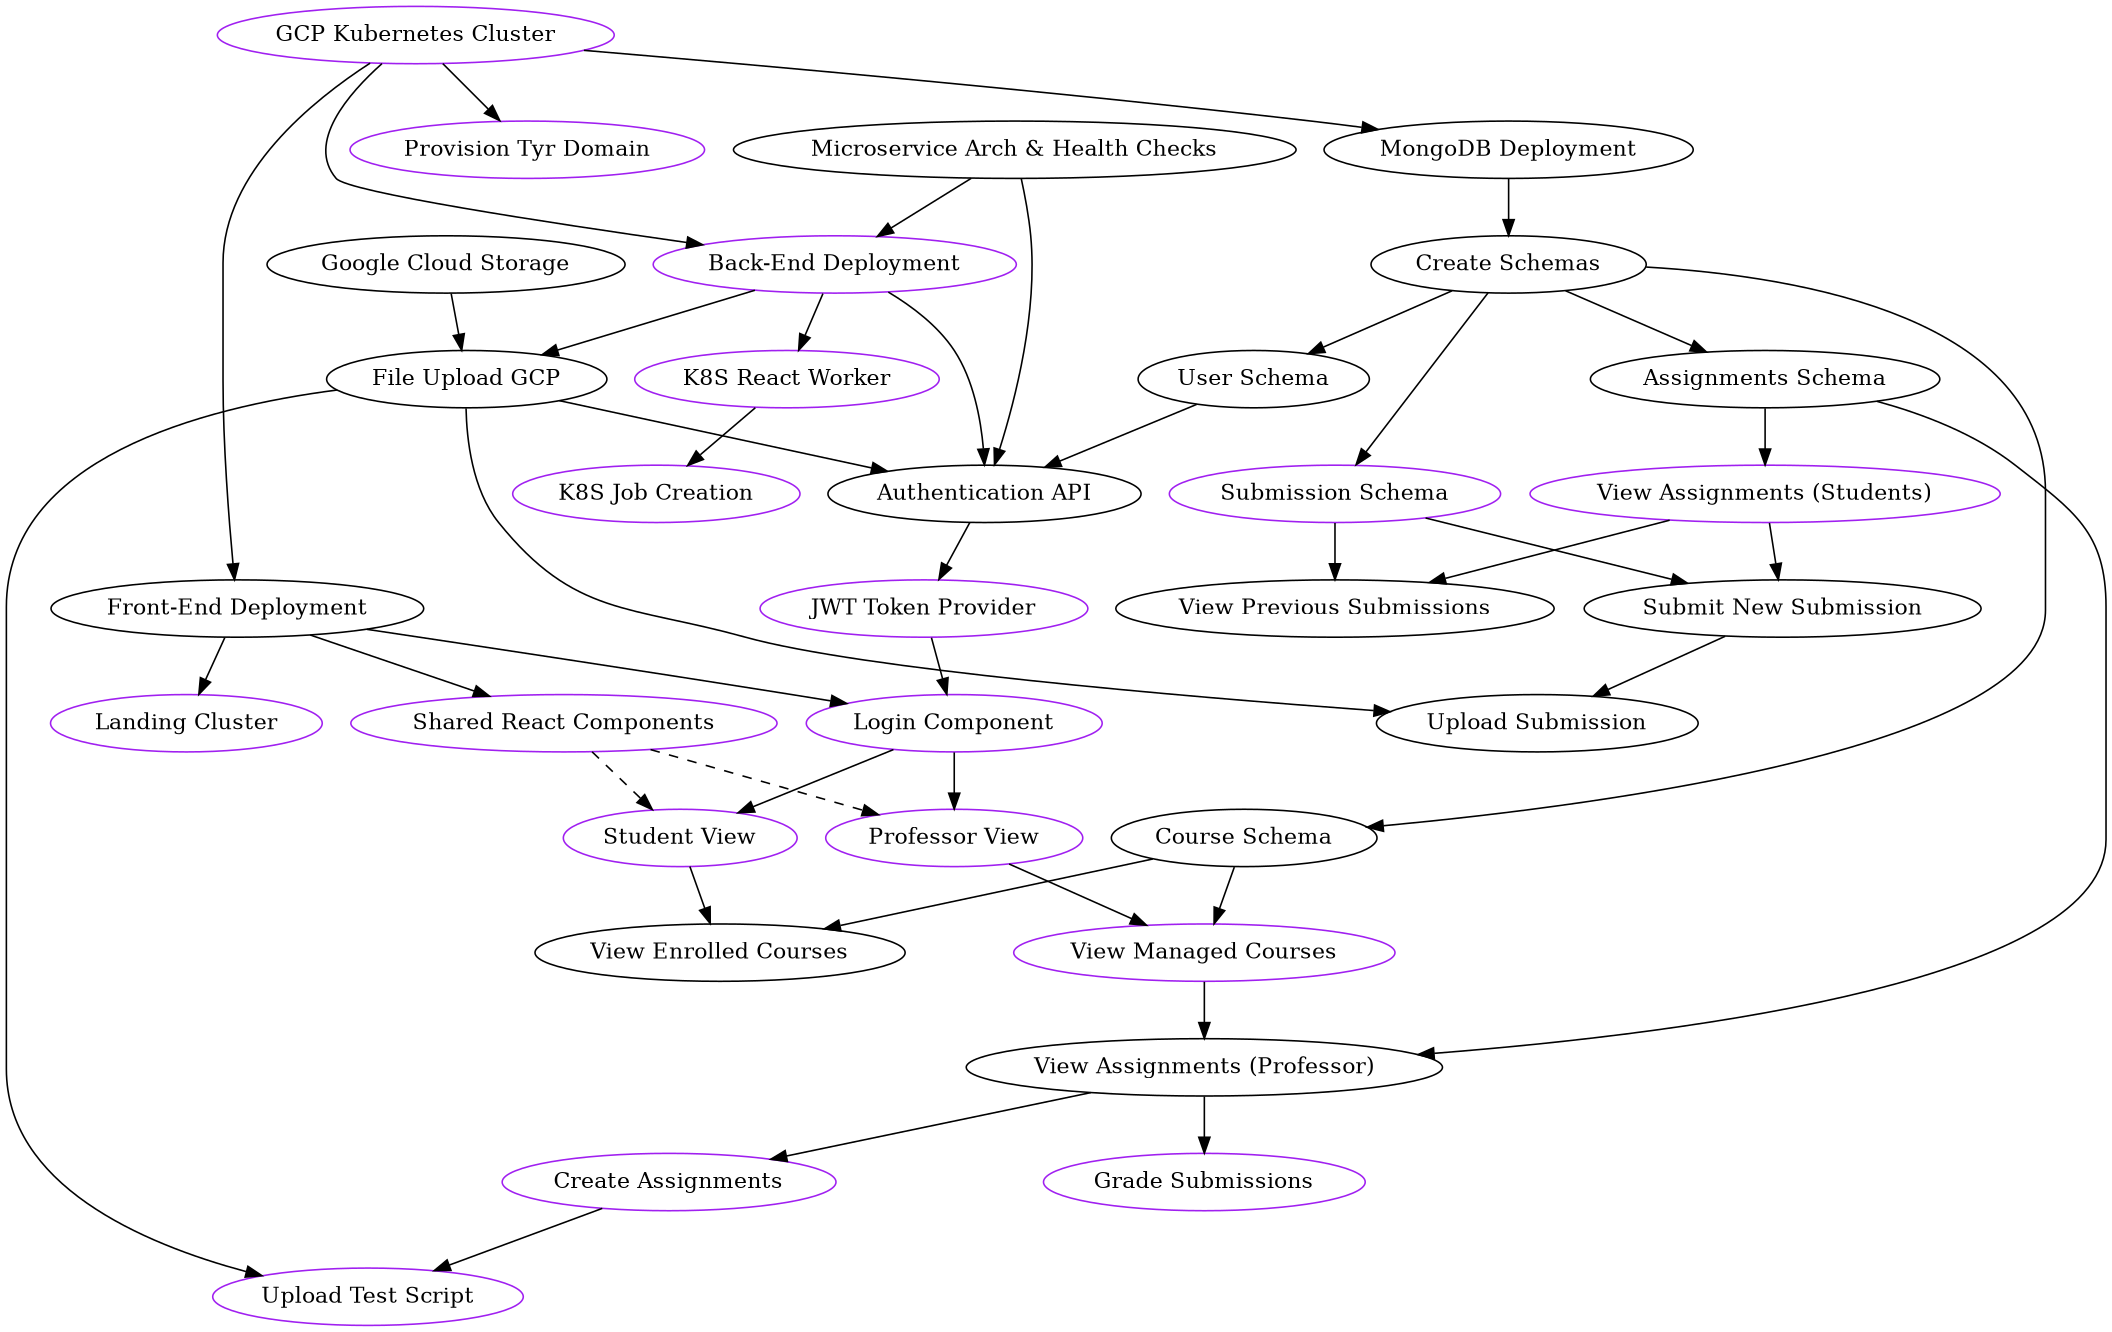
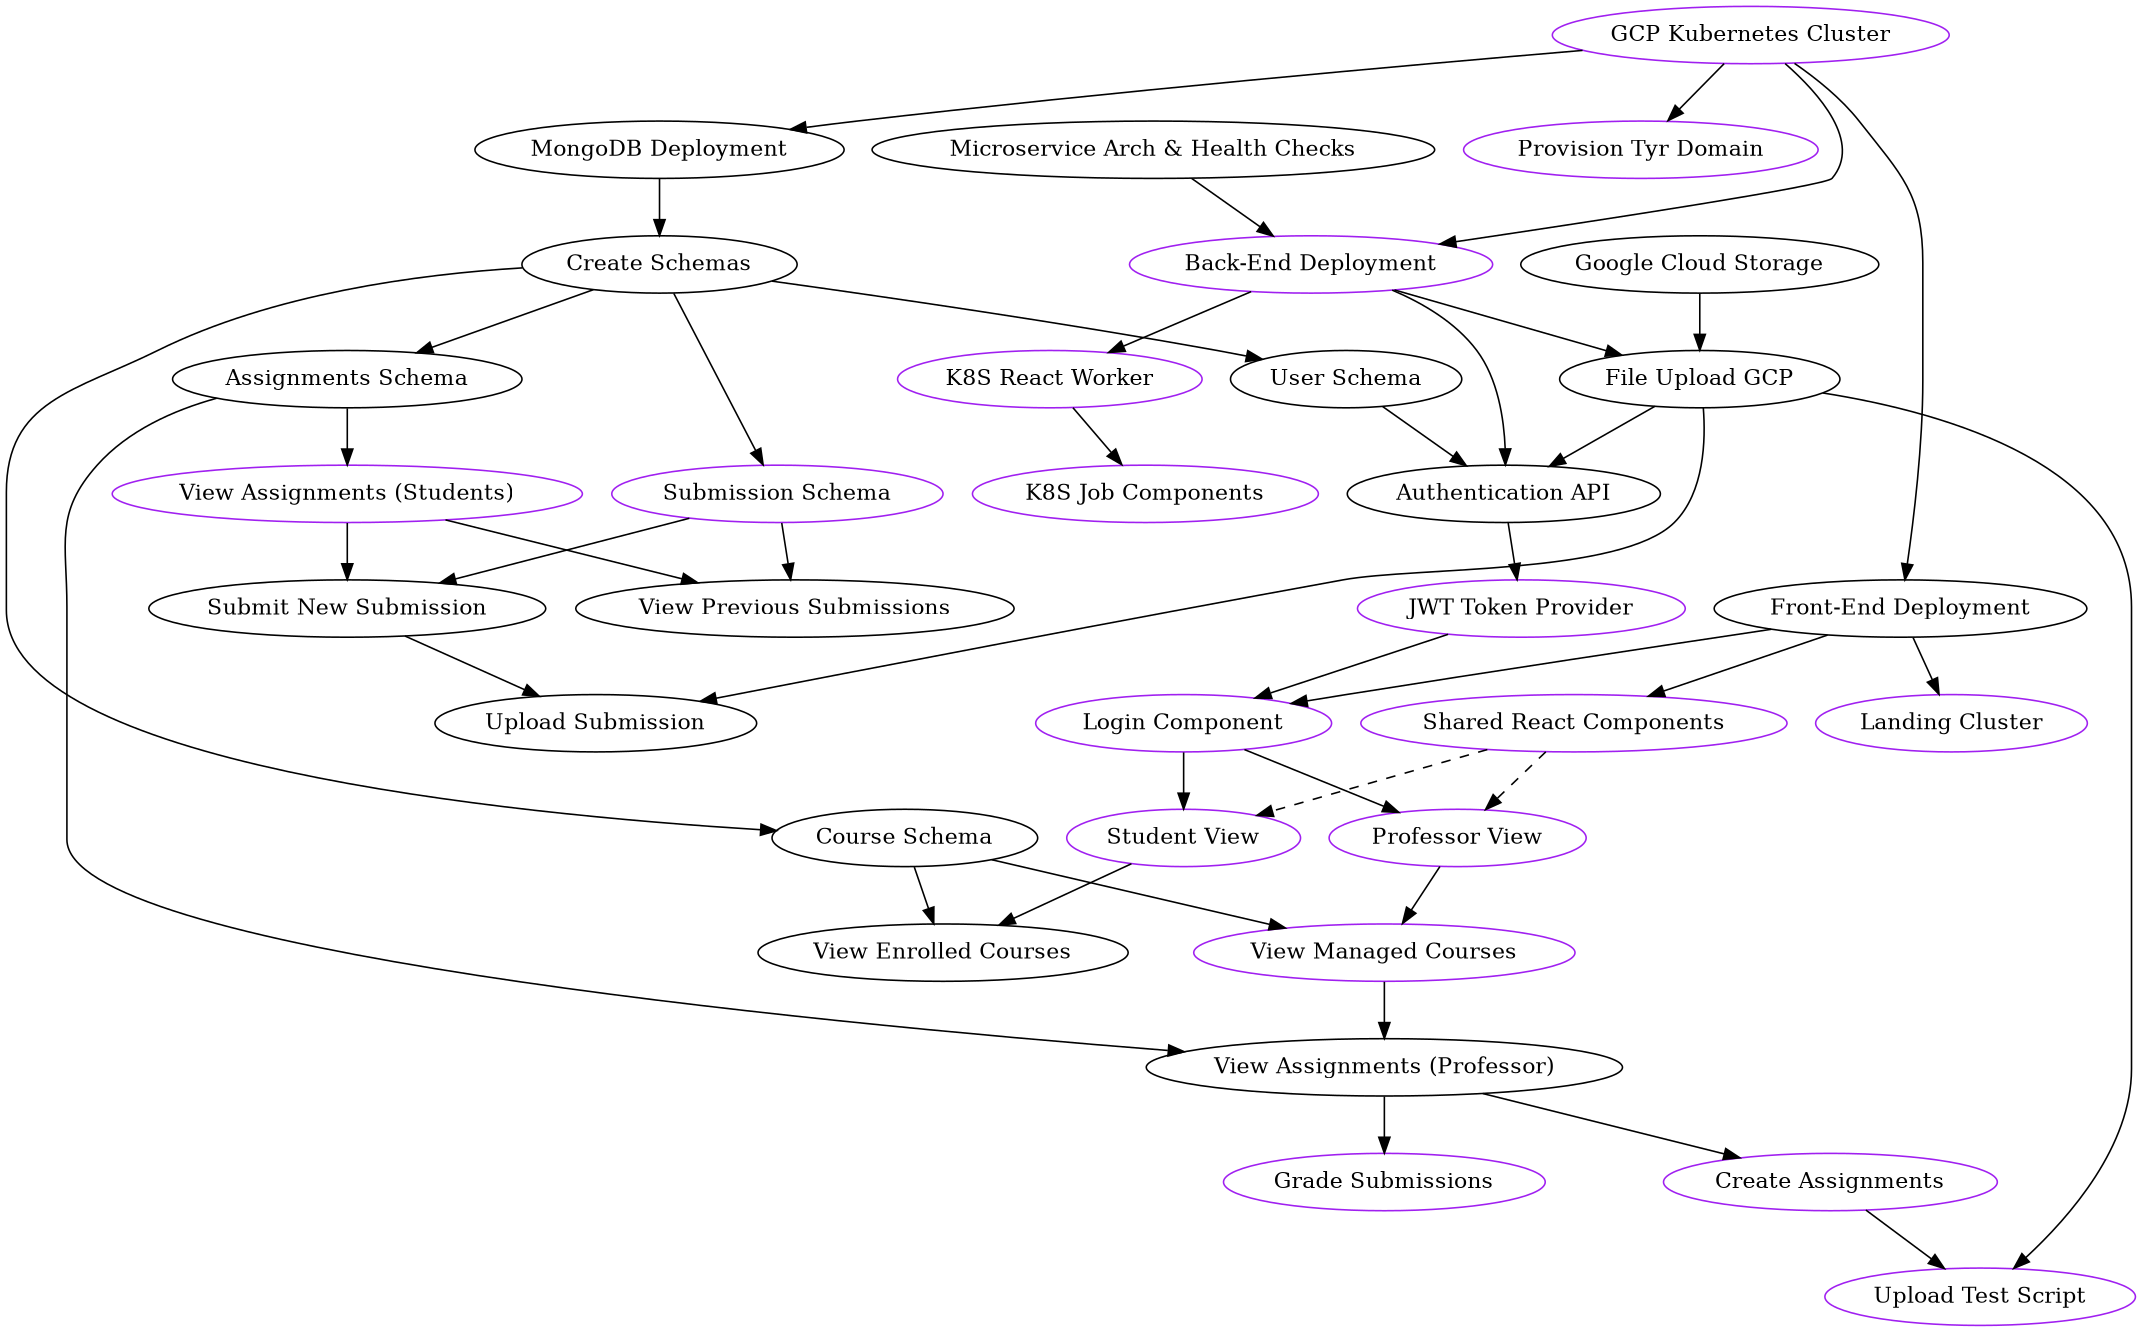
edge "Microservice Arch & Health Checks" -> "Authentication API": removed
node "K8S Job Creation": label "K8S Job Creation" -> "K8S Job Components"
